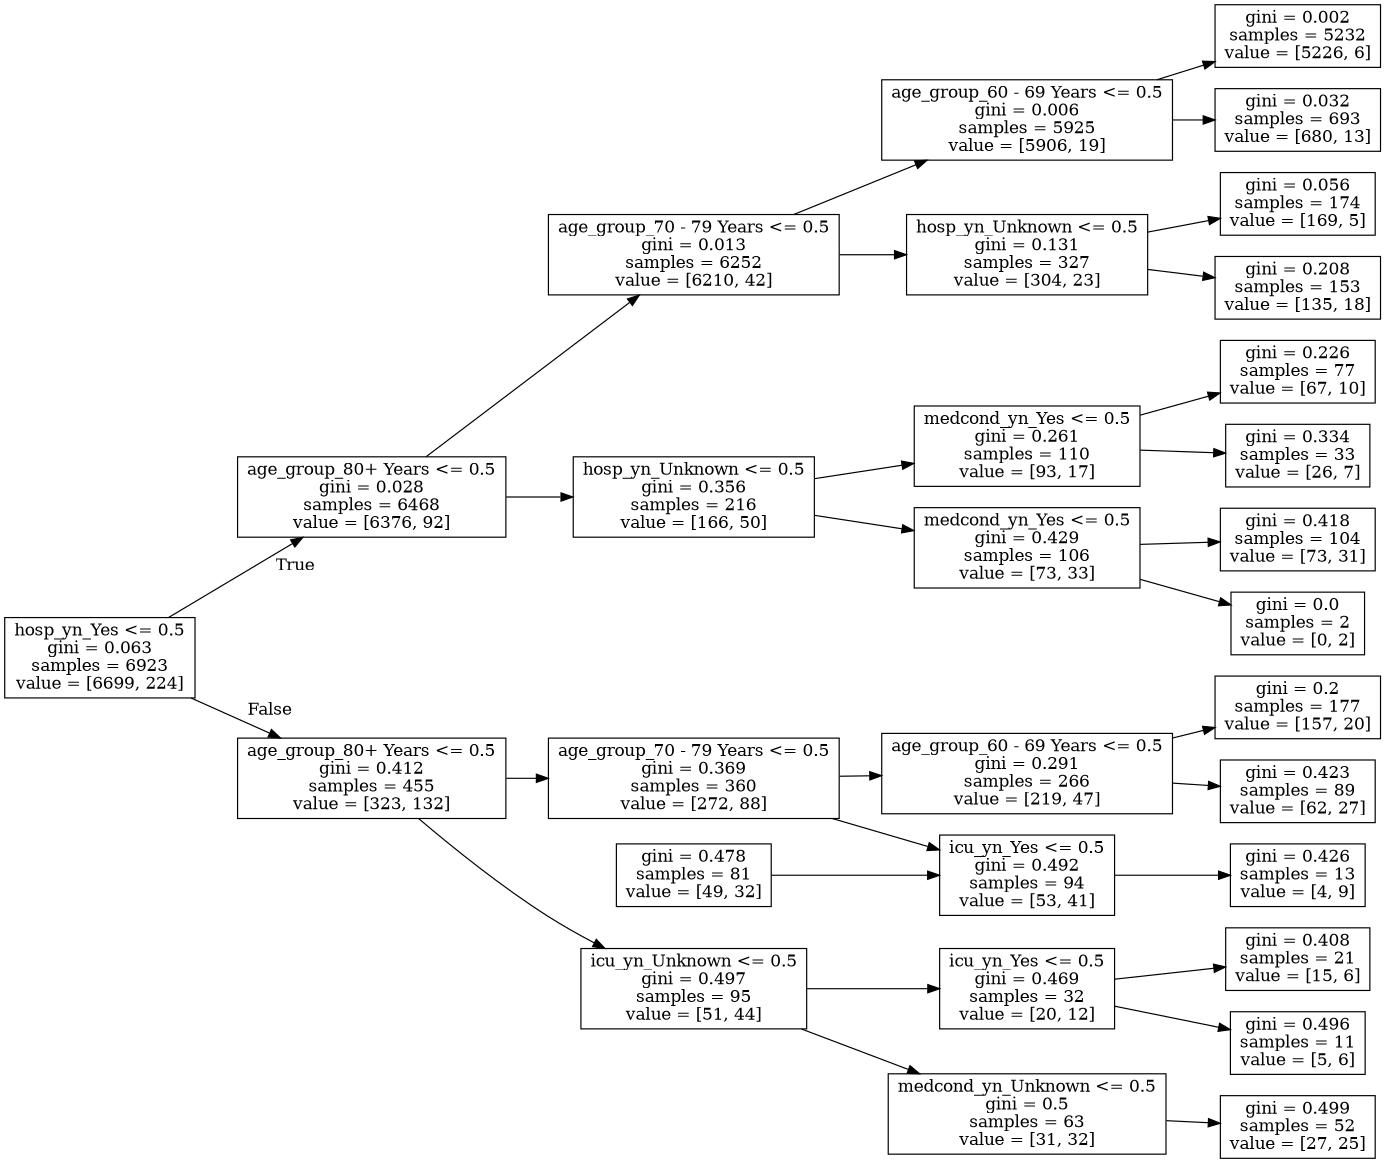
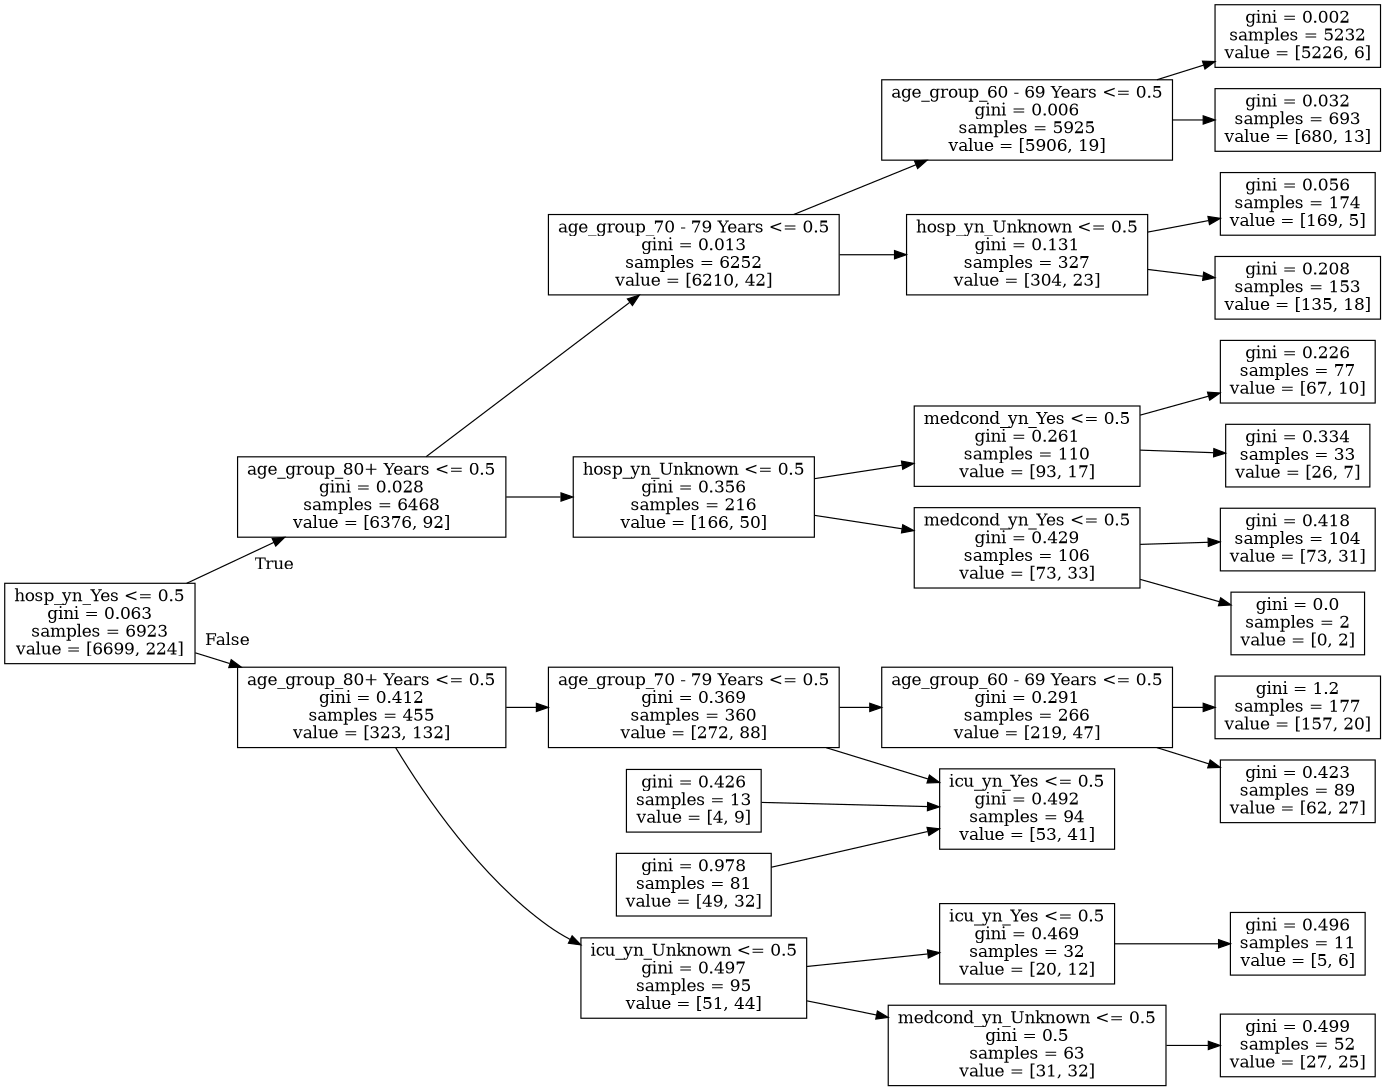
node "gini = 0.2 samples = 177 value = [157, 20]": label "gini = 0.2 samples = 177 value = [157, 20]" -> "gini = 1.2 samples = 177 value = [157, 20]"
node "gini = 0.478 samples = 81 value = [49, 32]": label "gini = 0.478 samples = 81 value = [49, 32]" -> "gini = 0.978 samples = 81 value = [49, 32]"
edge "icu_yn_Yes <= 0.5 gini = 0.492 samples = 94 value = [53, 41]" -> "gini = 0.426 samples = 13 value = [4, 9]": reversed
node "gini = 0.408 samples = 21 value = [15, 6]": removed
